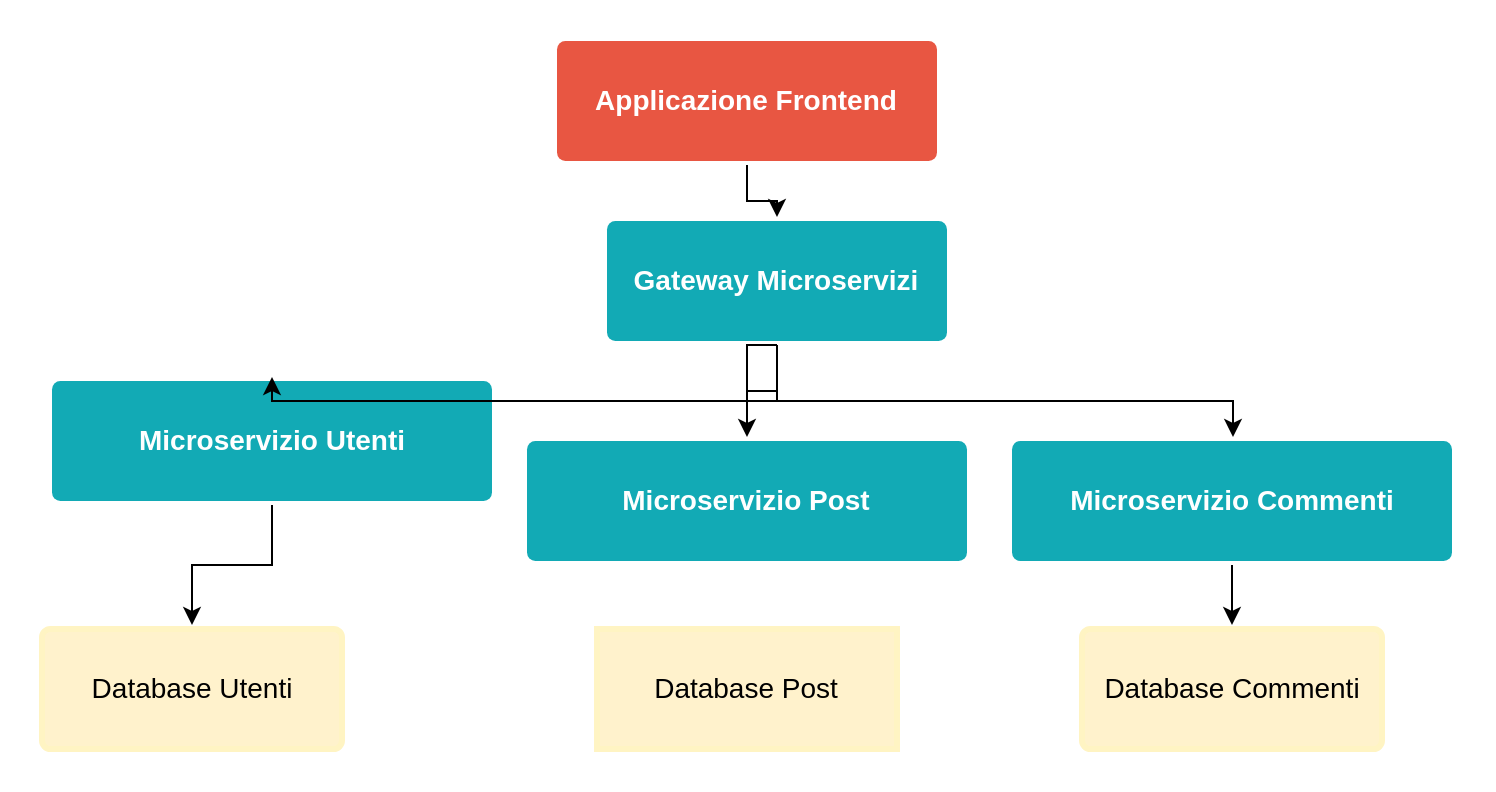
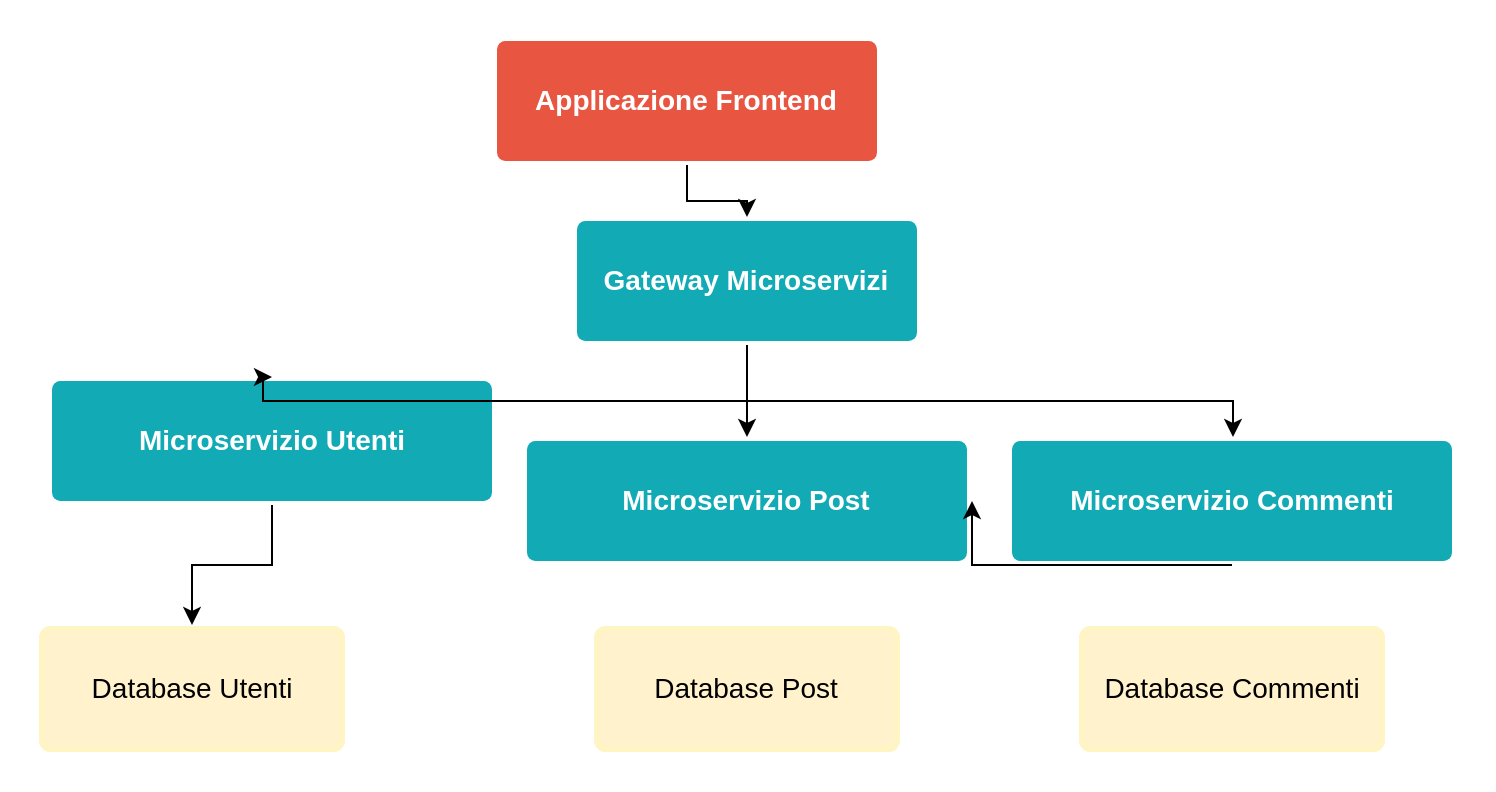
node "Applicazione Frontend": moved (747, 101) -> (687, 101)
node "Gateway Microservizi": moved (777, 281) -> (747, 281)
edge "Microservizio Commenti" -> "Database Commenti": now "Microservizio Commenti" -> "Microservizio Post"
node "Database Post": shape rectangle -> rounded rectangle
